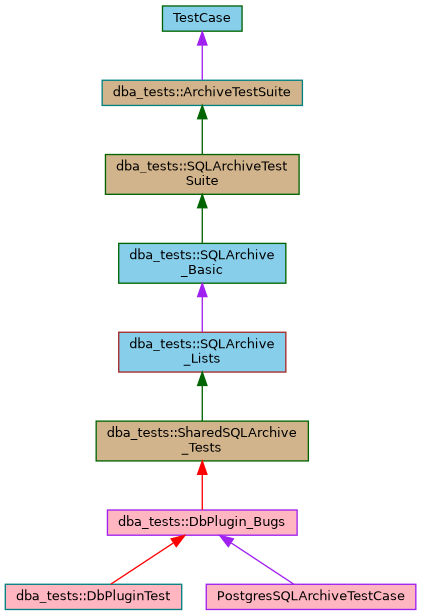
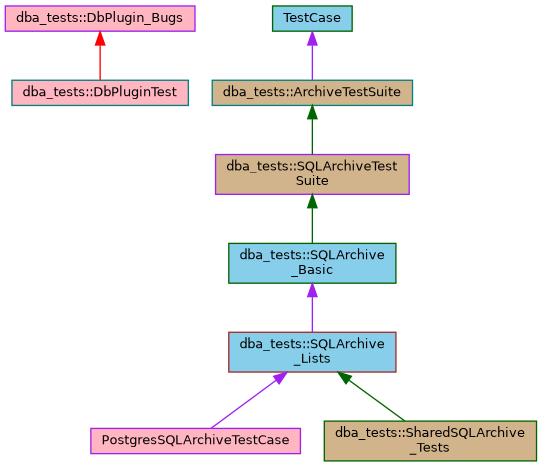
node "dba_tests::SQLArchiveTest Suite": color darkgreen -> purple
edge "dba_tests::DbPlugin_Bugs" -> "dba_tests::SharedSQLArchive _Tests": removed
edge "PostgresSQLArchiveTestCase" -> "dba_tests::DbPlugin_Bugs": now "PostgresSQLArchiveTestCase" -> "dba_tests::SQLArchive _Lists"
